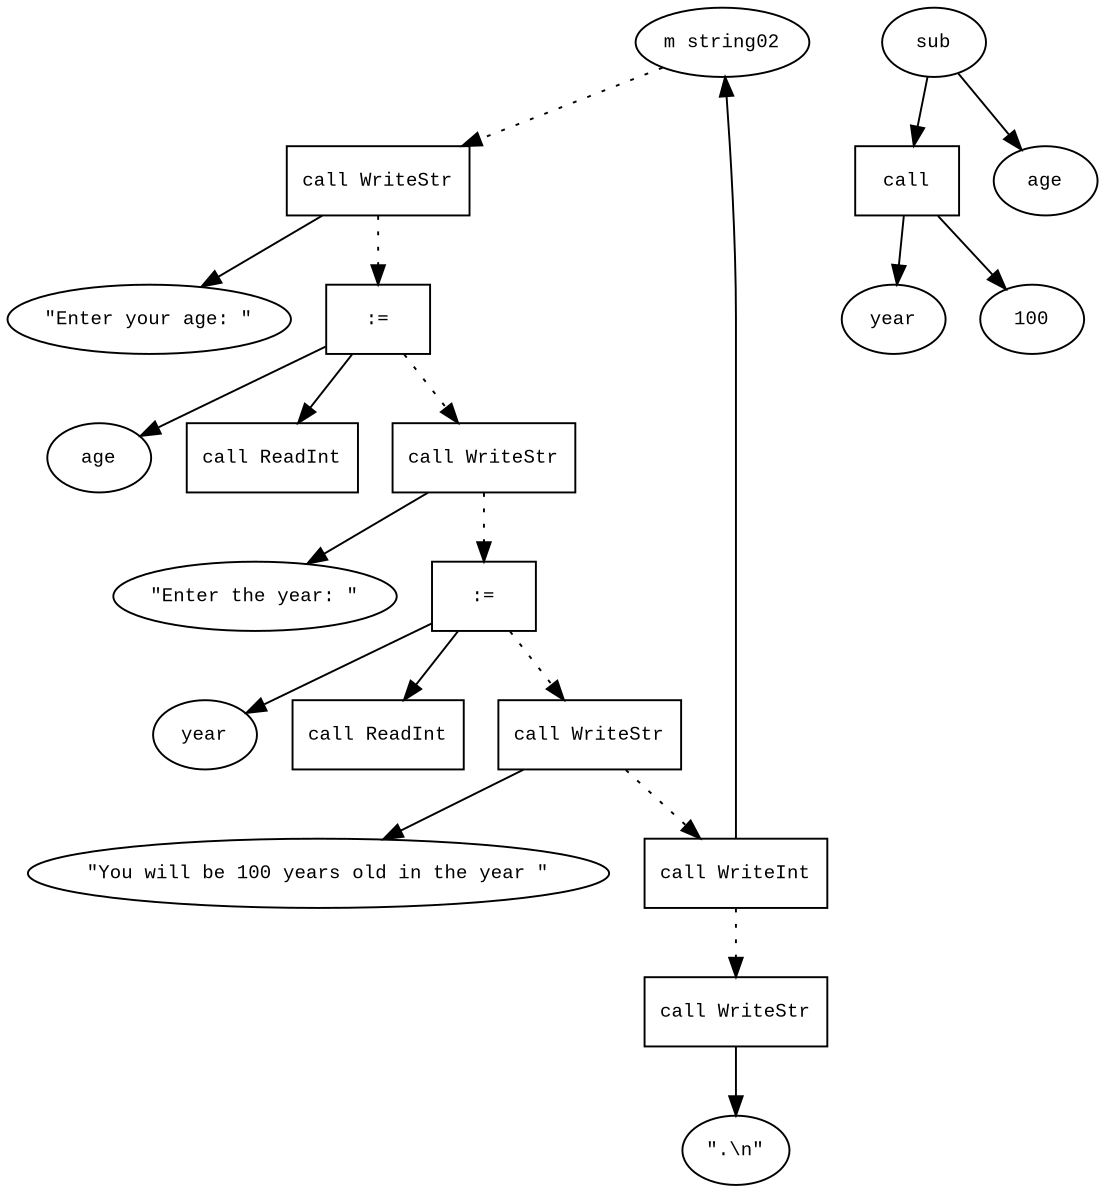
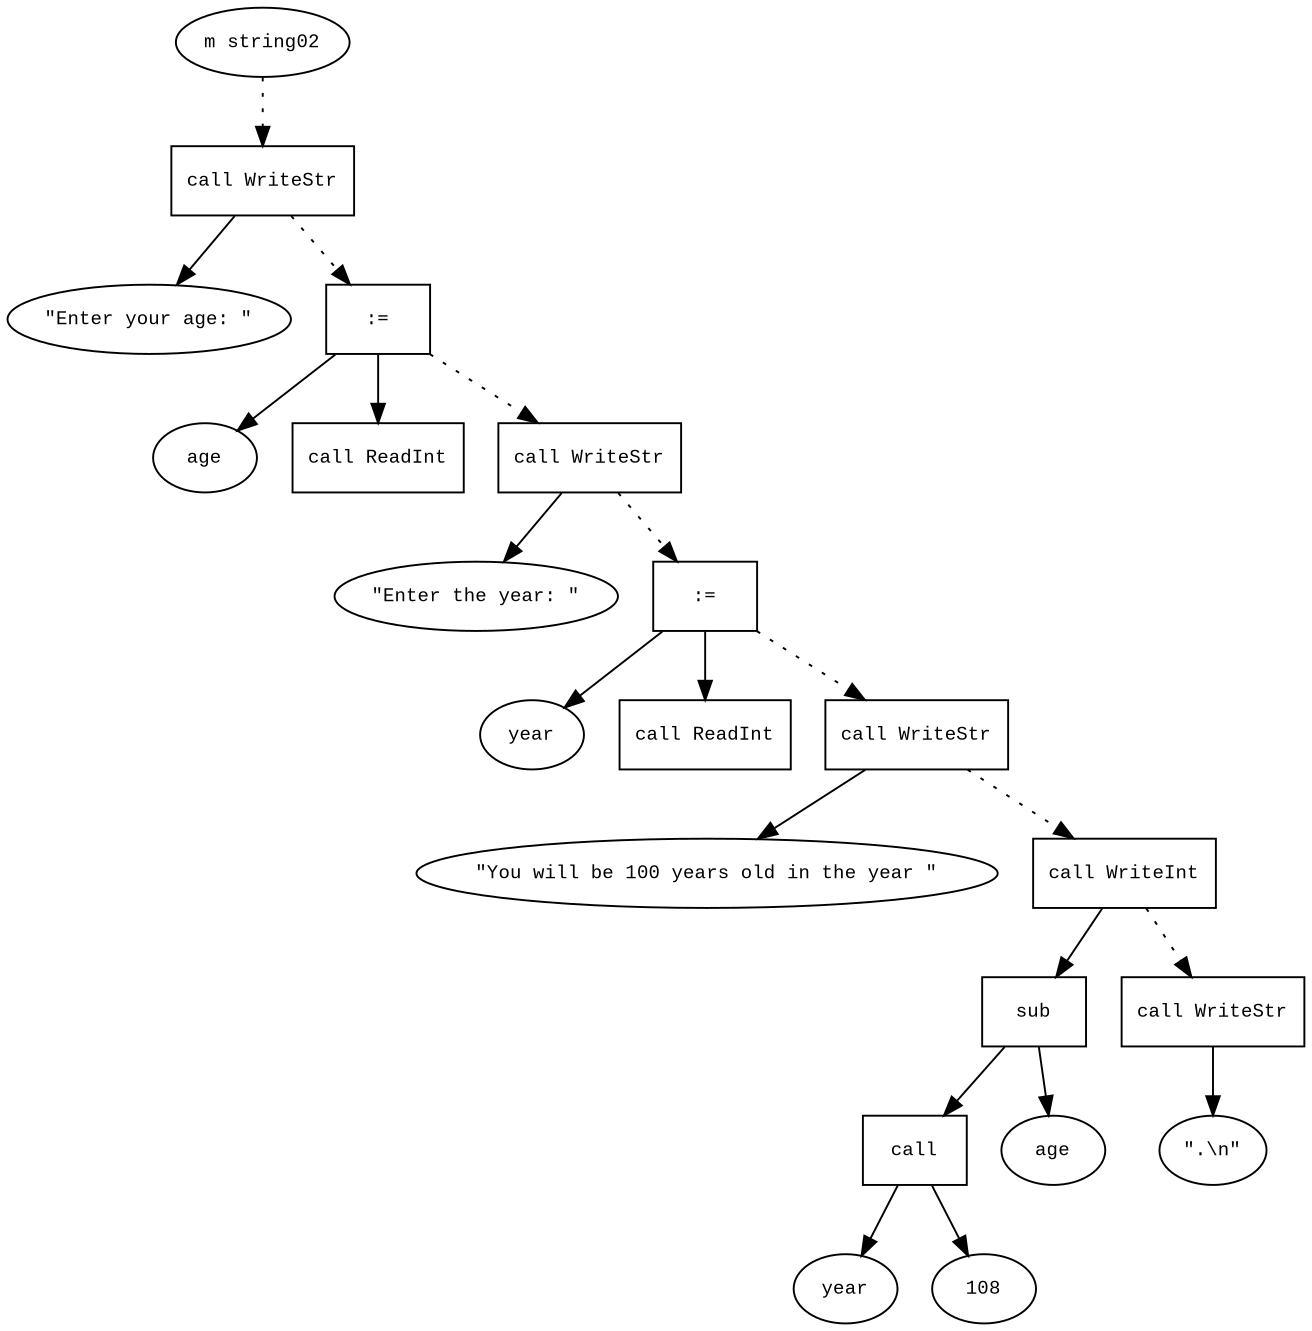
node "sub": shape ellipse -> box
node "100": label "100" -> "108"
edge "call WriteInt" -> "m string02": now "call WriteInt" -> "sub"
